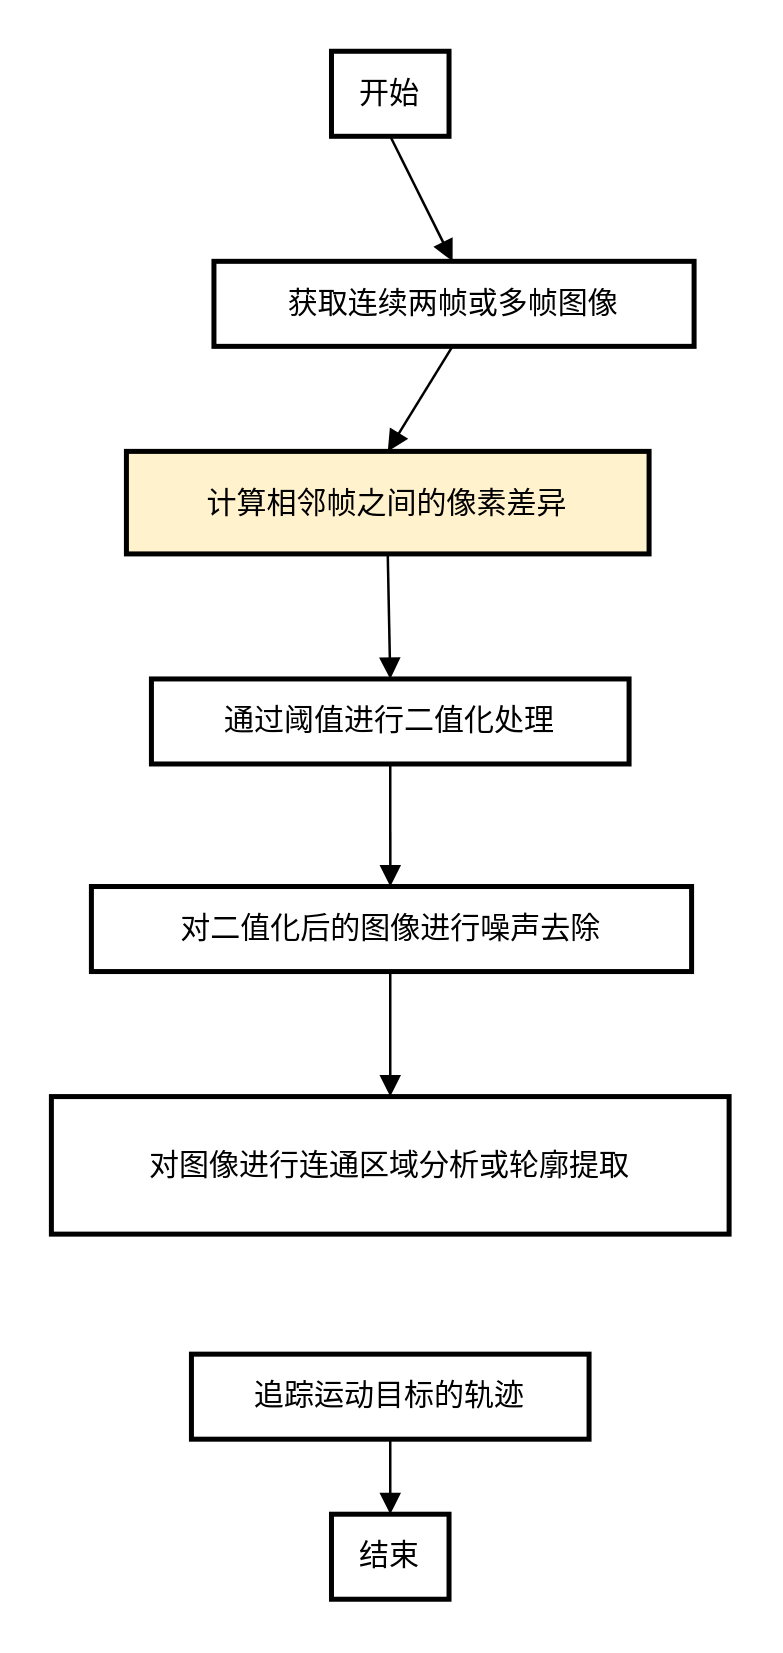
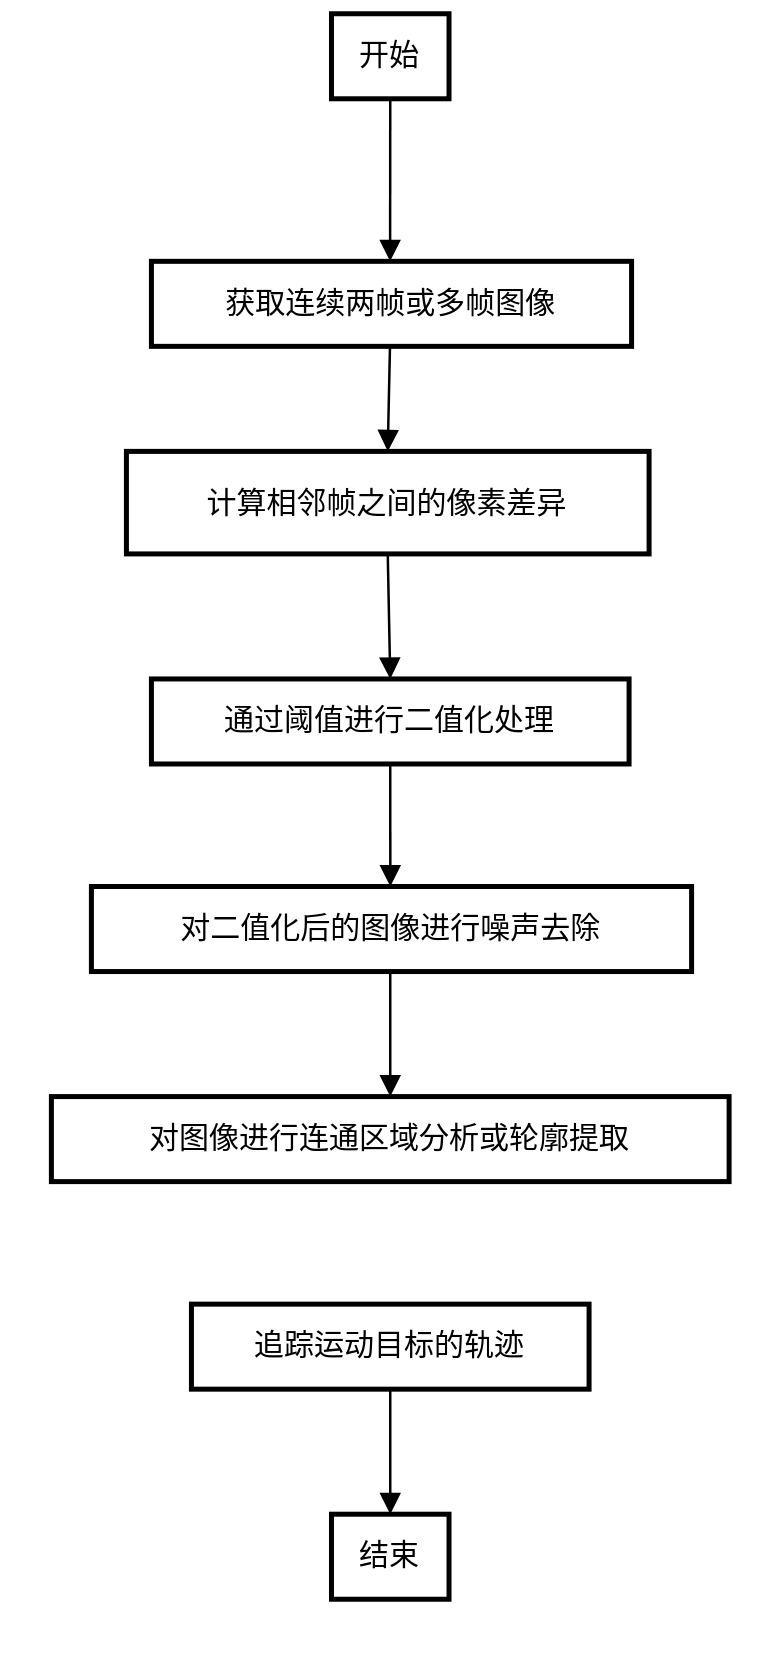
node "开始": moved (390, 94) -> (390, 56)
node "获取连续两帧或多帧图像": moved (454, 304) -> (391, 304)
node "计算相邻帧之间的像素差异": fillcolor #fff2cc -> #ffffff
node "对图像进行连通区域分析或轮廓提取": size 678x138 -> 678x85
node "追踪运动目标的轨迹": moved (390, 1396) -> (390, 1346)
